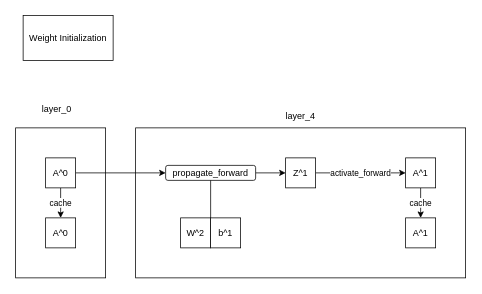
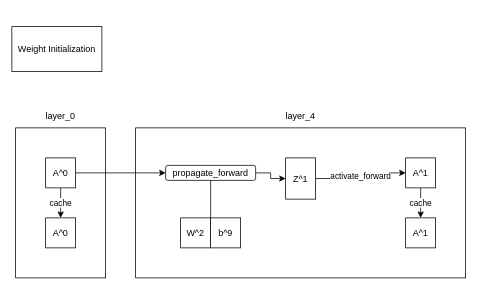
node "Weight Initialization": moved (68, 38) -> (57, 49)
node "layer_0": moved (57, 109) -> (60, 117)
node "Z^1": size 30x30 -> 30x41
node "b^1": label "b^1" -> "b^9"
